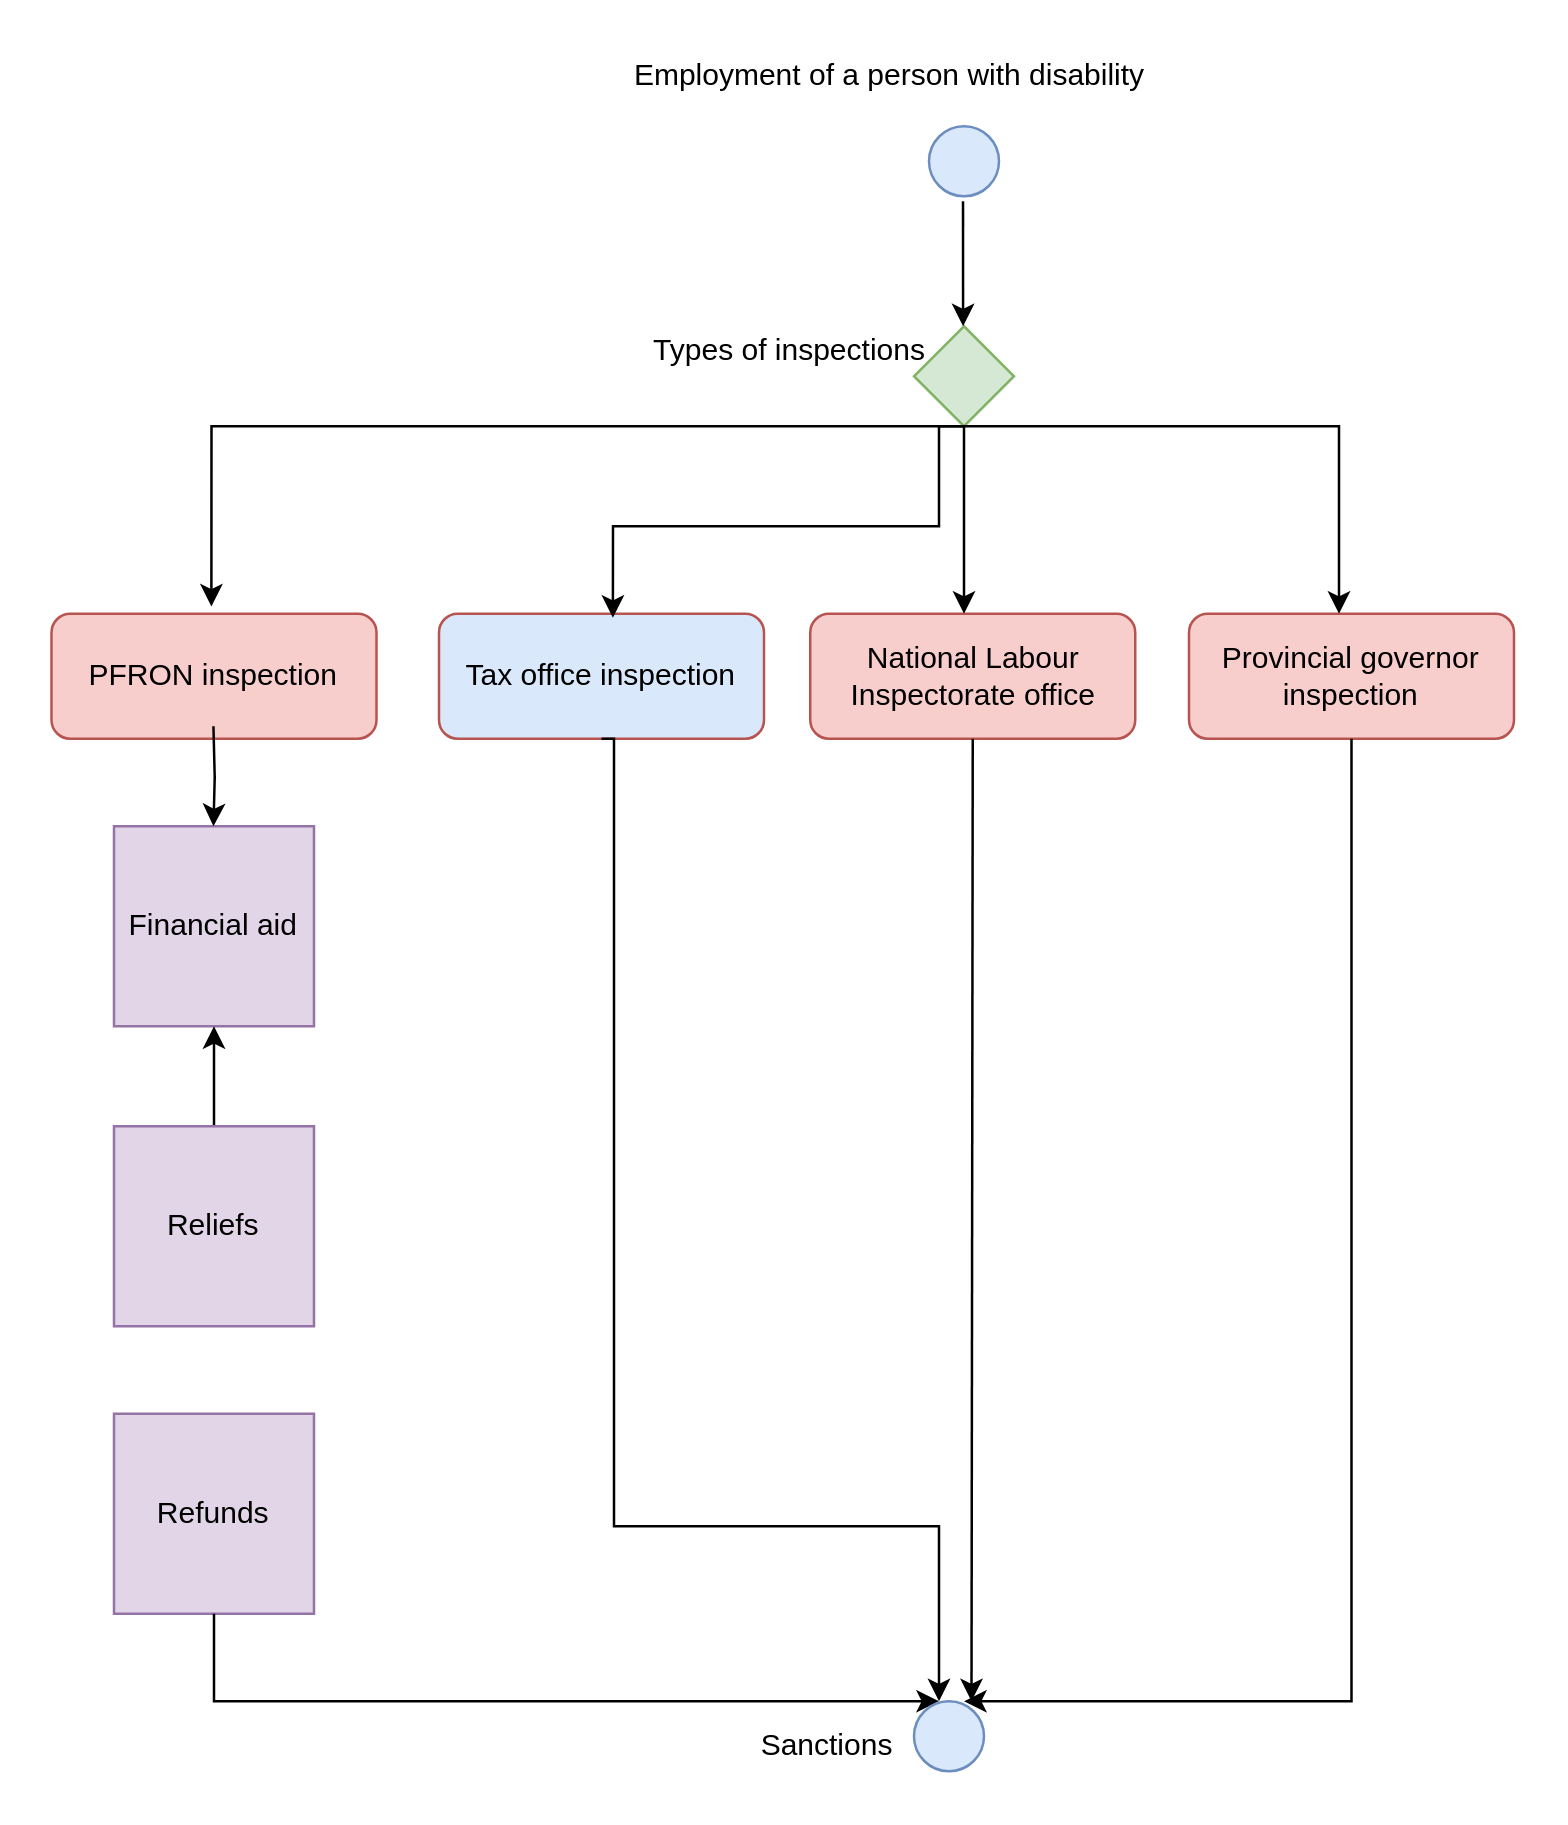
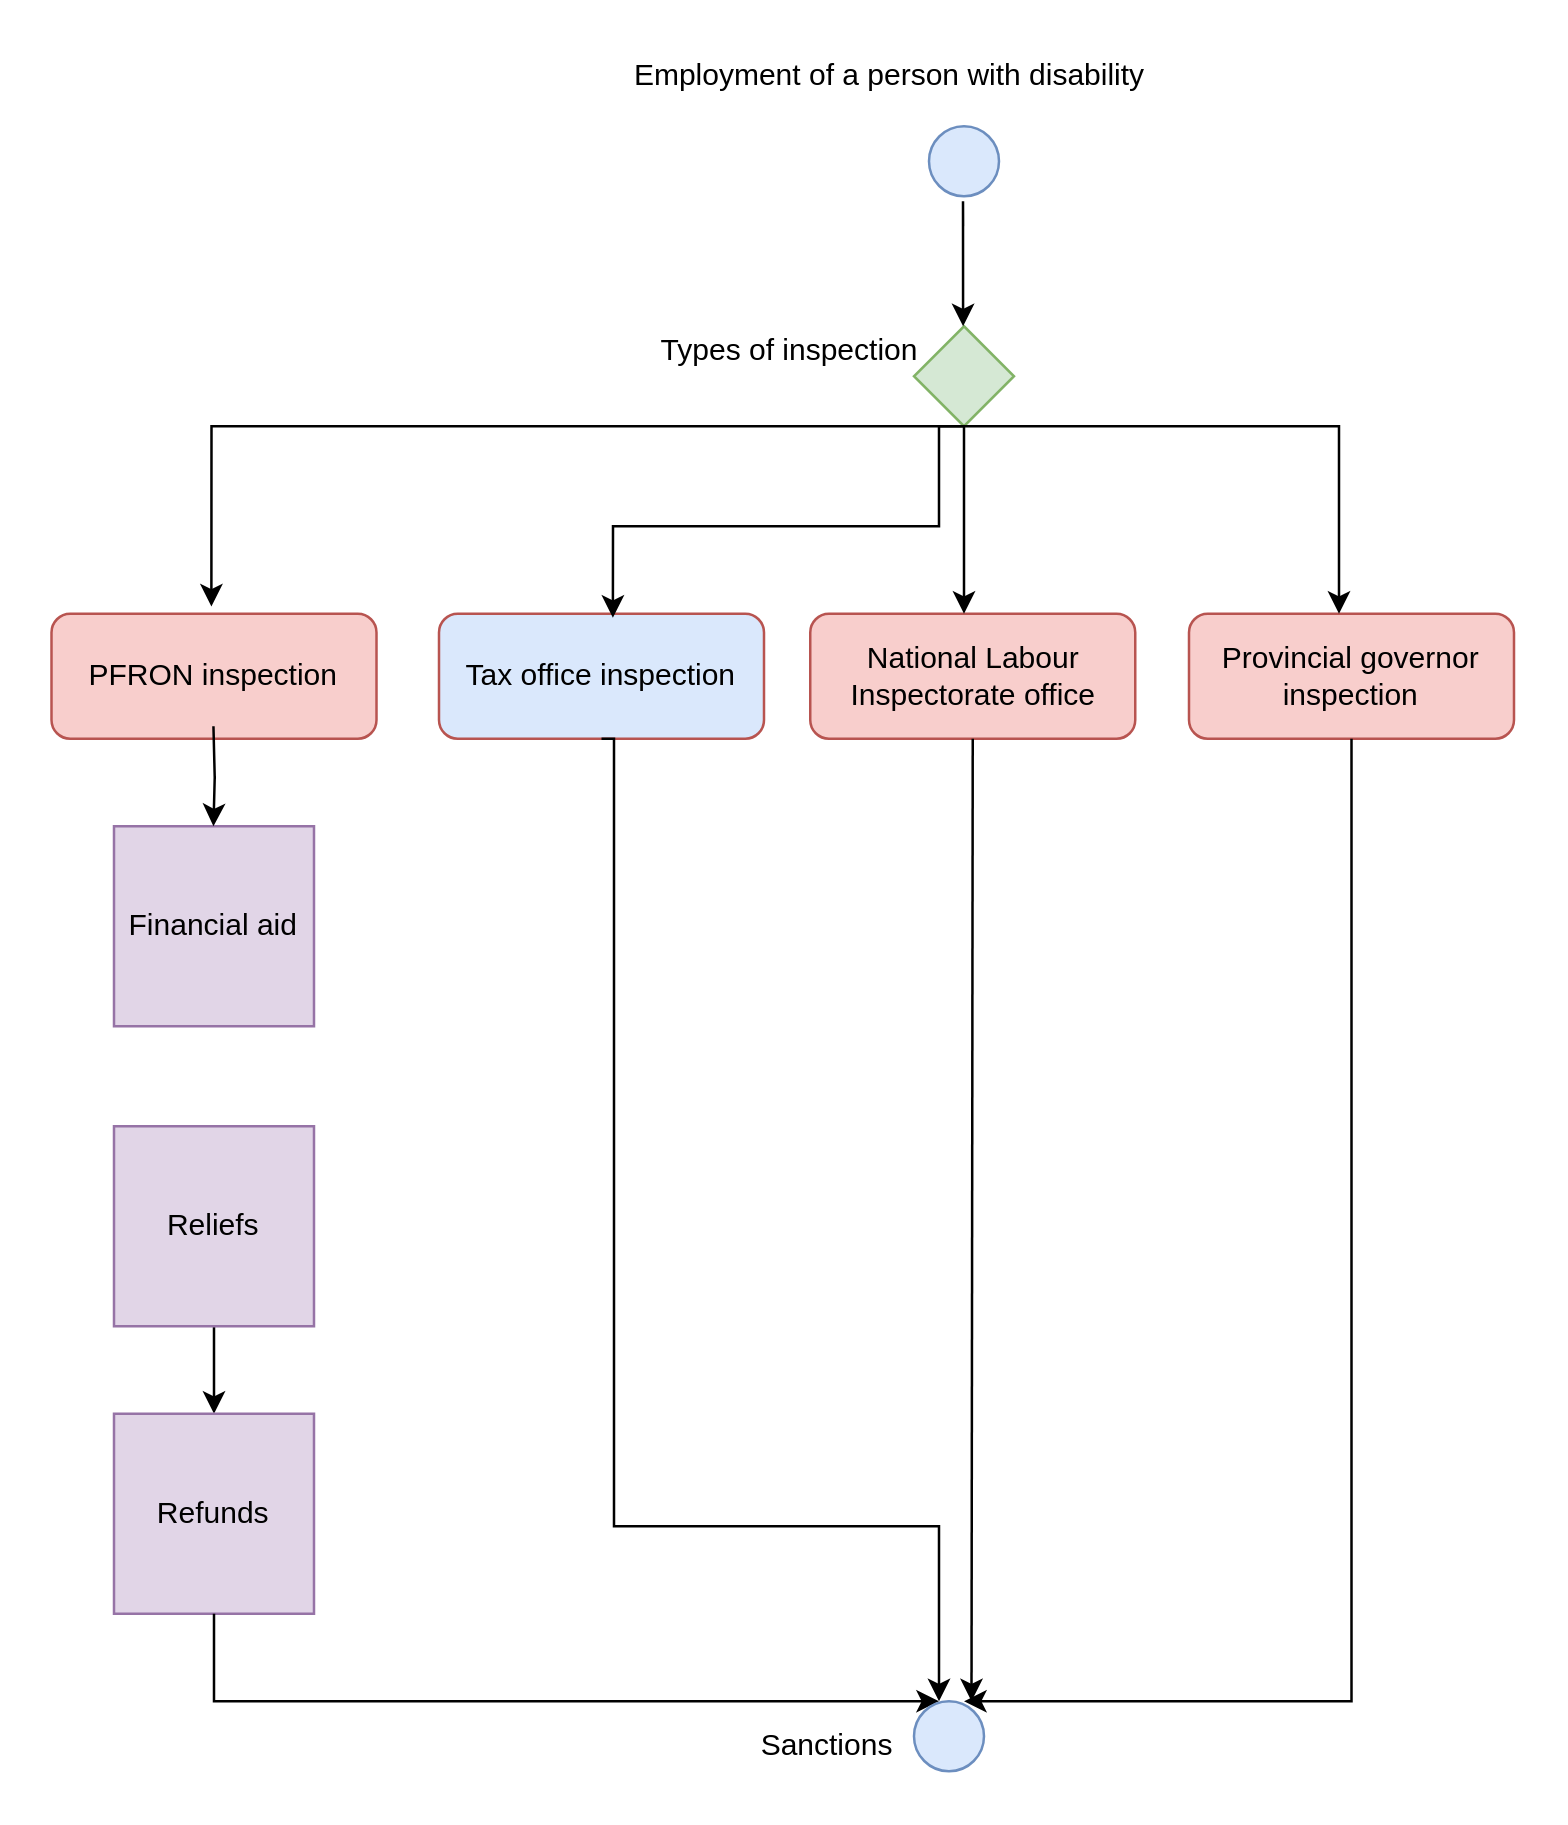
node "Types of inspections": label "Types of inspections" -> "Types of inspection"
edge "Reliefs" -> "Financial aid": now "Reliefs" -> "Refunds"
